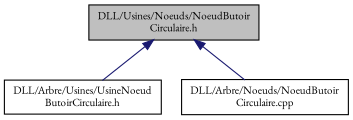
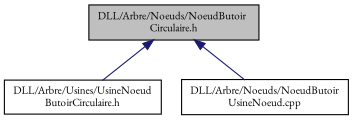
node "DLL/Usines/Noeuds/NoeudButoir Circulaire.h": label "DLL/Usines/Noeuds/NoeudButoir Circulaire.h" -> "DLL/Arbre/Noeuds/NoeudButoir Circulaire.h"
node "DLL/Arbre/Noeuds/NoeudButoir Circulaire.cpp": label "DLL/Arbre/Noeuds/NoeudButoir Circulaire.cpp" -> "DLL/Arbre/Noeuds/NoeudButoir UsineNoeud.cpp"
